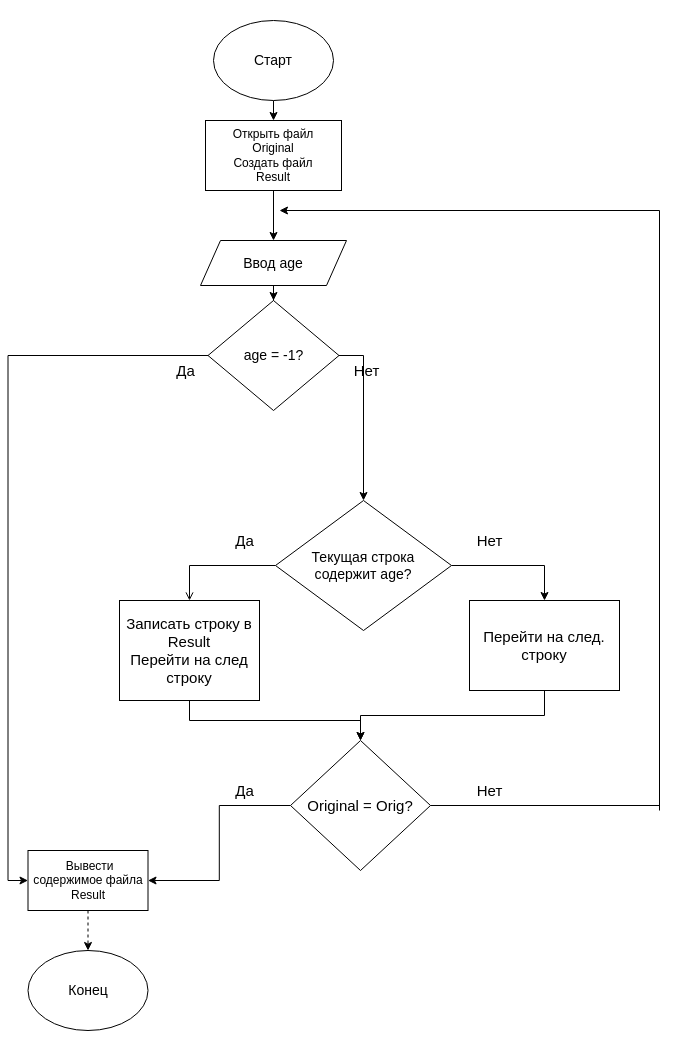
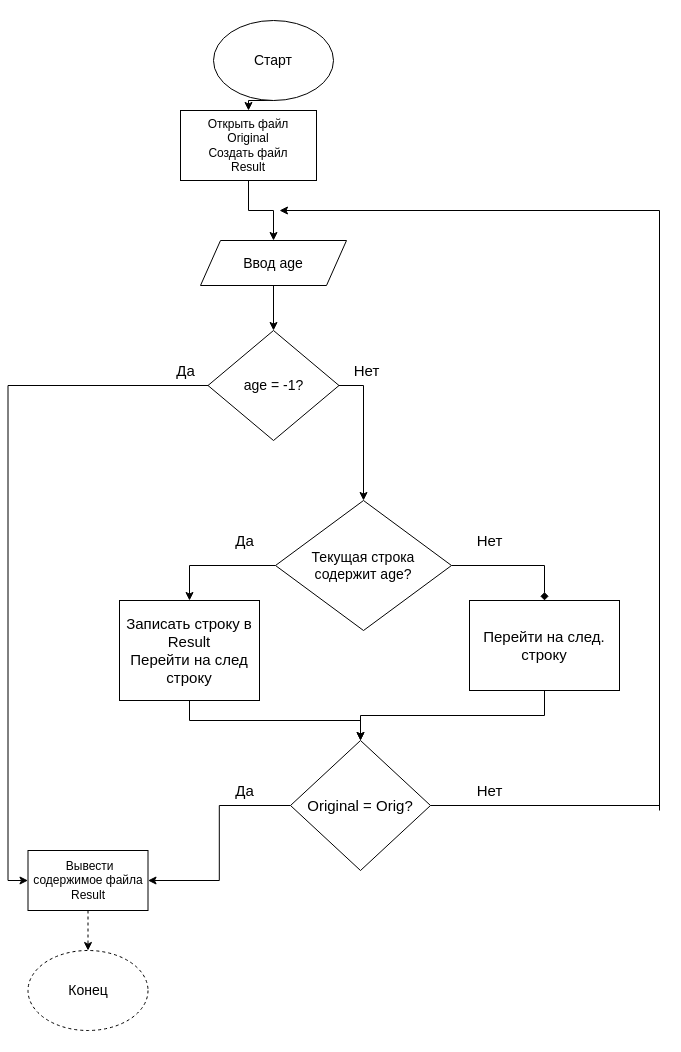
node "Открыть файл Original Создать файл Result": moved (274, 156) -> (249, 146)
node "age = -1?": moved (274, 356) -> (274, 386)
edge "Текущая строка содержит age?" -> "Перейти на след. строку": arrowhead classic -> diamond
edge "Текущая строка содержит age?" -> "Записать строку в Result Перейти на след строку": arrowhead open -> classic
node "Конец": style solid -> dashed
